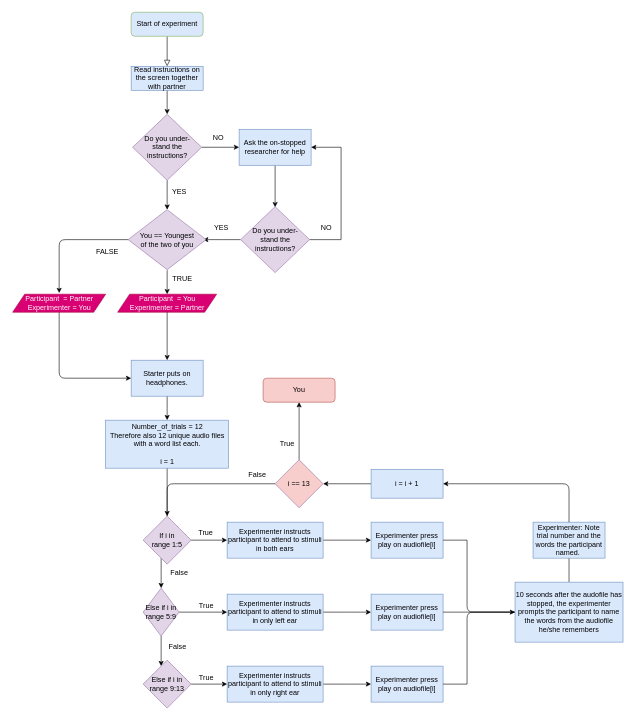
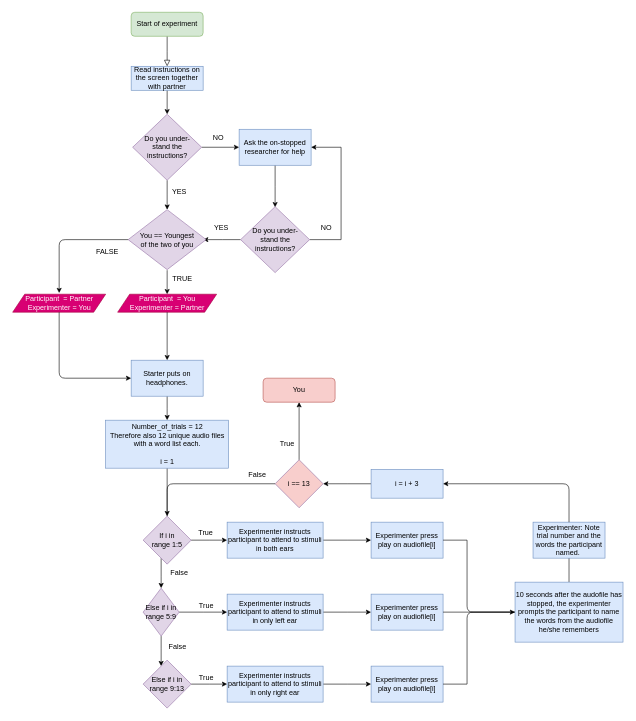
node "Start of experiment": fillcolor #dae8fc -> #d5e8d4
node "i = i + 1": label "i = i + 1" -> "i = i + 3"
